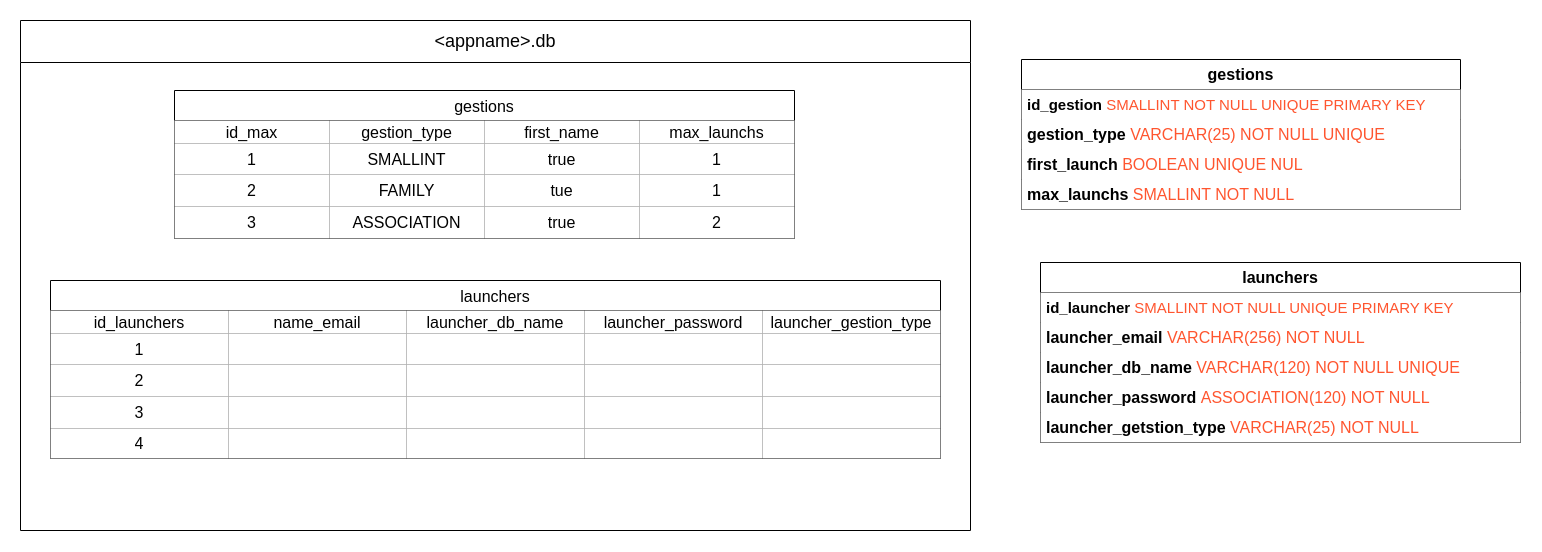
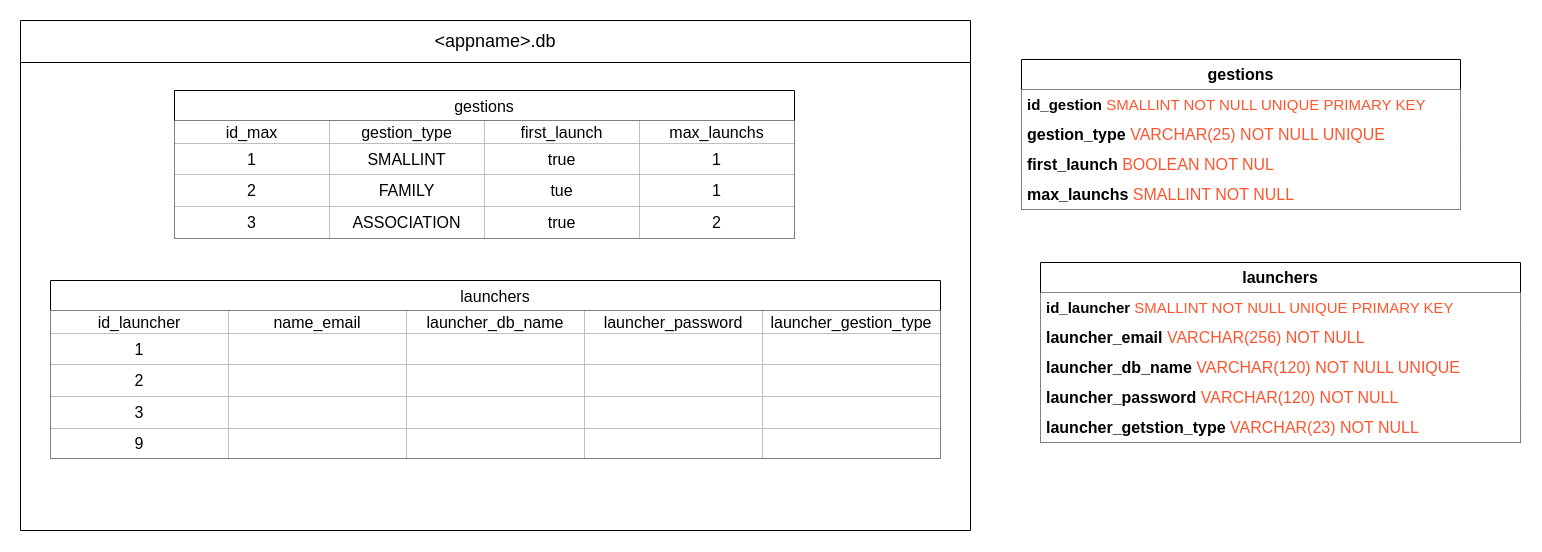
node "first_name": label "first_name" -> "first_launch"
node "first_launch BOOLEAN UNIQUE NUL": label "first_launch BOOLEAN UNIQUE NUL" -> "first_launch BOOLEAN NOT NUL"
node "id_launchers": label "id_launchers" -> "id_launcher"
node "launcher_password ASSOCIATION(120) NOT NULL": label "launcher_password ASSOCIATION(120) NOT NULL" -> "launcher_password VARCHAR(120) NOT NULL"
node "launcher_getstion_type VARCHAR(25) NOT NULL": label "launcher_getstion_type VARCHAR(25) NOT NULL" -> "launcher_getstion_type VARCHAR(23) NOT NULL"
node "4": label "4" -> "9"
